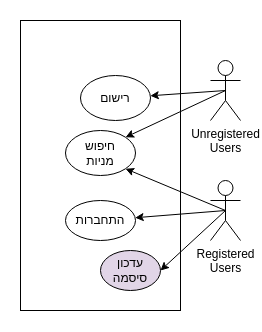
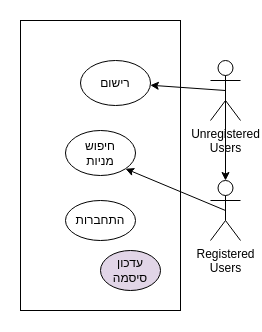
node "רישום": moved (116, 98) -> (116, 83)
edge "Unregistered Users" -> "חיפוש מניות": now "Unregistered Users" -> "Registered Users"
edge "Registered Users" -> "התחברות": removed
edge "Registered Users" -> "עדכון סיסמה": removed
